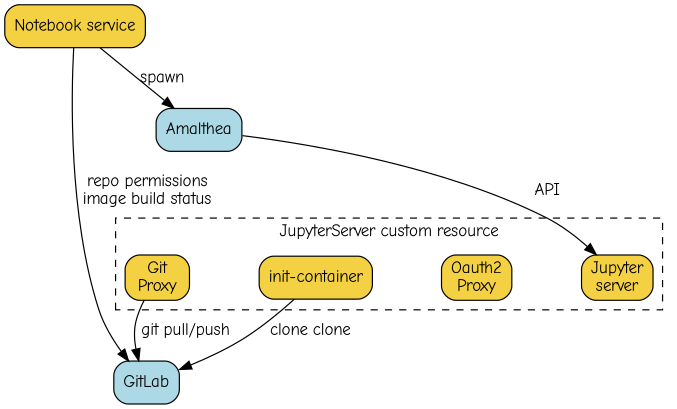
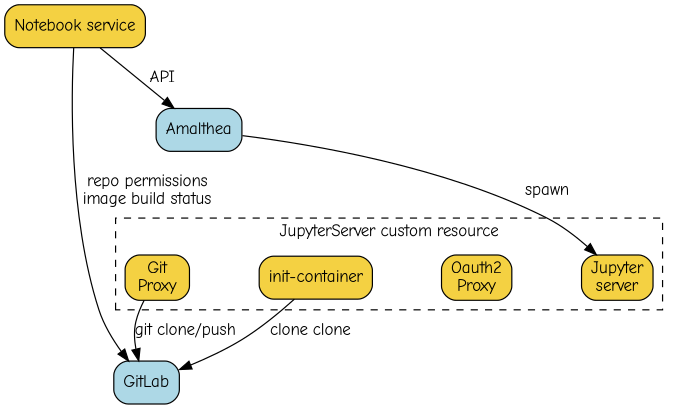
edge "Notebook service" -> "Amalthea": label " spawn" -> " API"
edge "Amalthea" -> "Jupyter server": label " API" -> " spawn"
edge "Git Proxy" -> "GitLab": label " git pull/push" -> " git clone/push"
